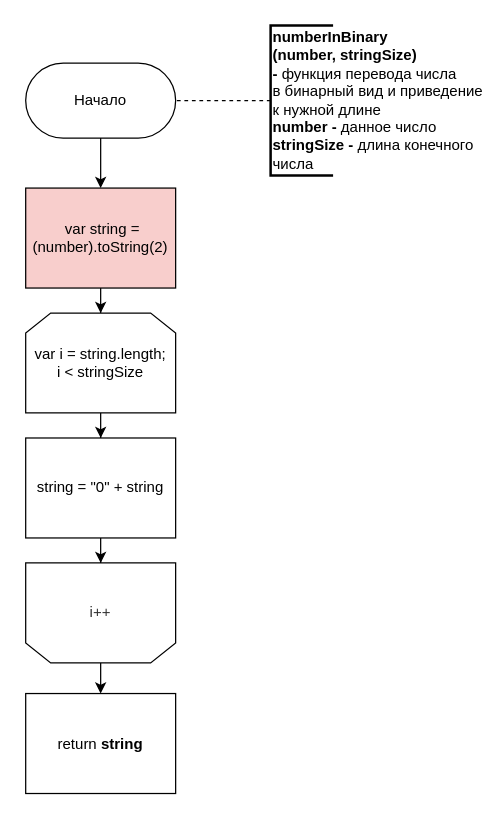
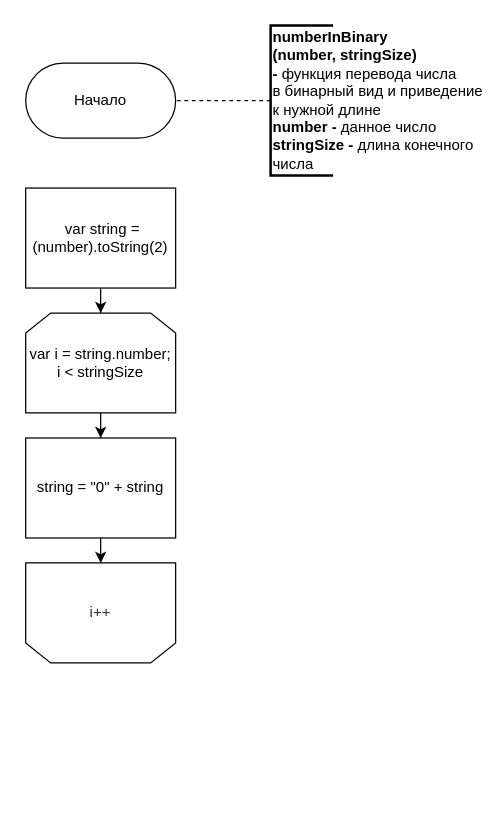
edge "Начало" -> "var string = (number).toString(2)": removed
node "var string = (number).toString(2)": fillcolor #f8cecc -> #ffffff
node "var i = string.length; i < stringSize": label "var i = string.length; i < stringSize" -> "var i = string.number; i < stringSize"
edge "i++" -> "return string": removed
node "return string": removed
